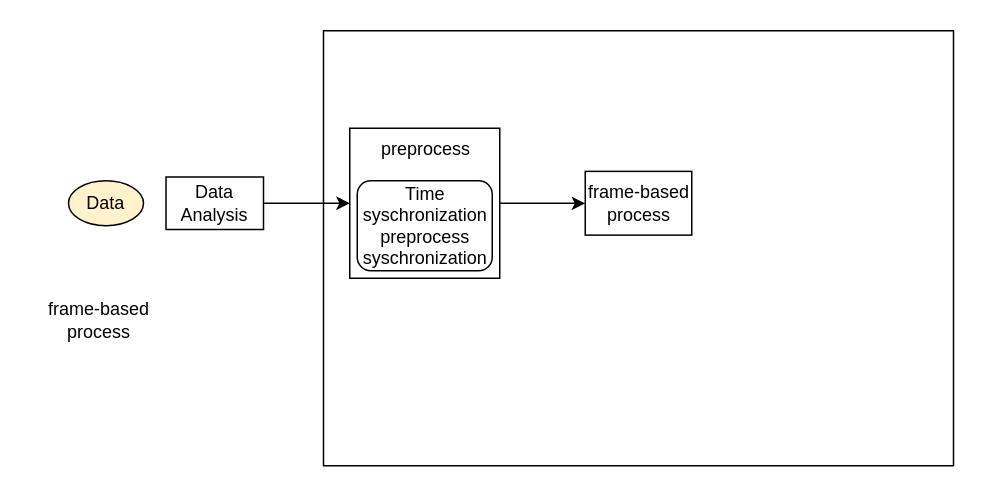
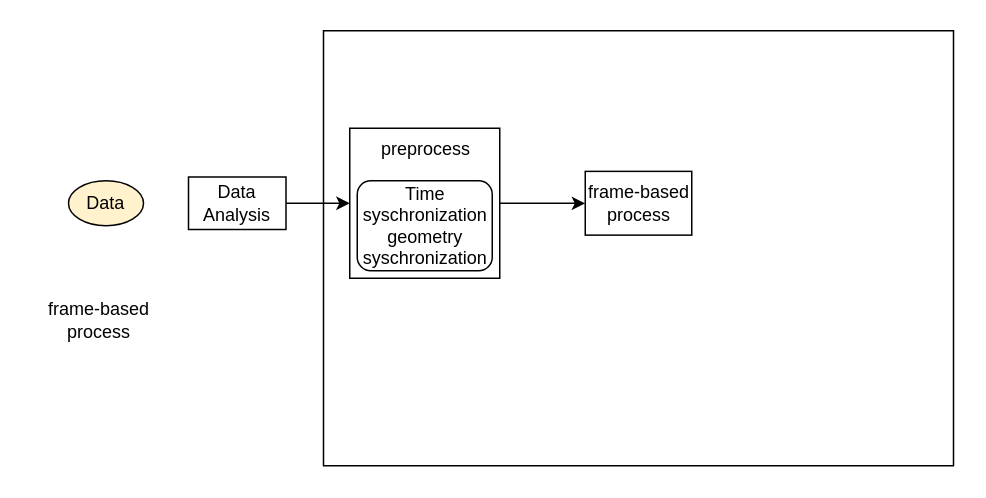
node "Data Analysis": moved (215, 203) -> (237, 203)
node "Time syschronizationpreprocess syschronization": label "Time syschronizationpreprocess syschronization" -> "Time syschronizationgeometry syschronization"
